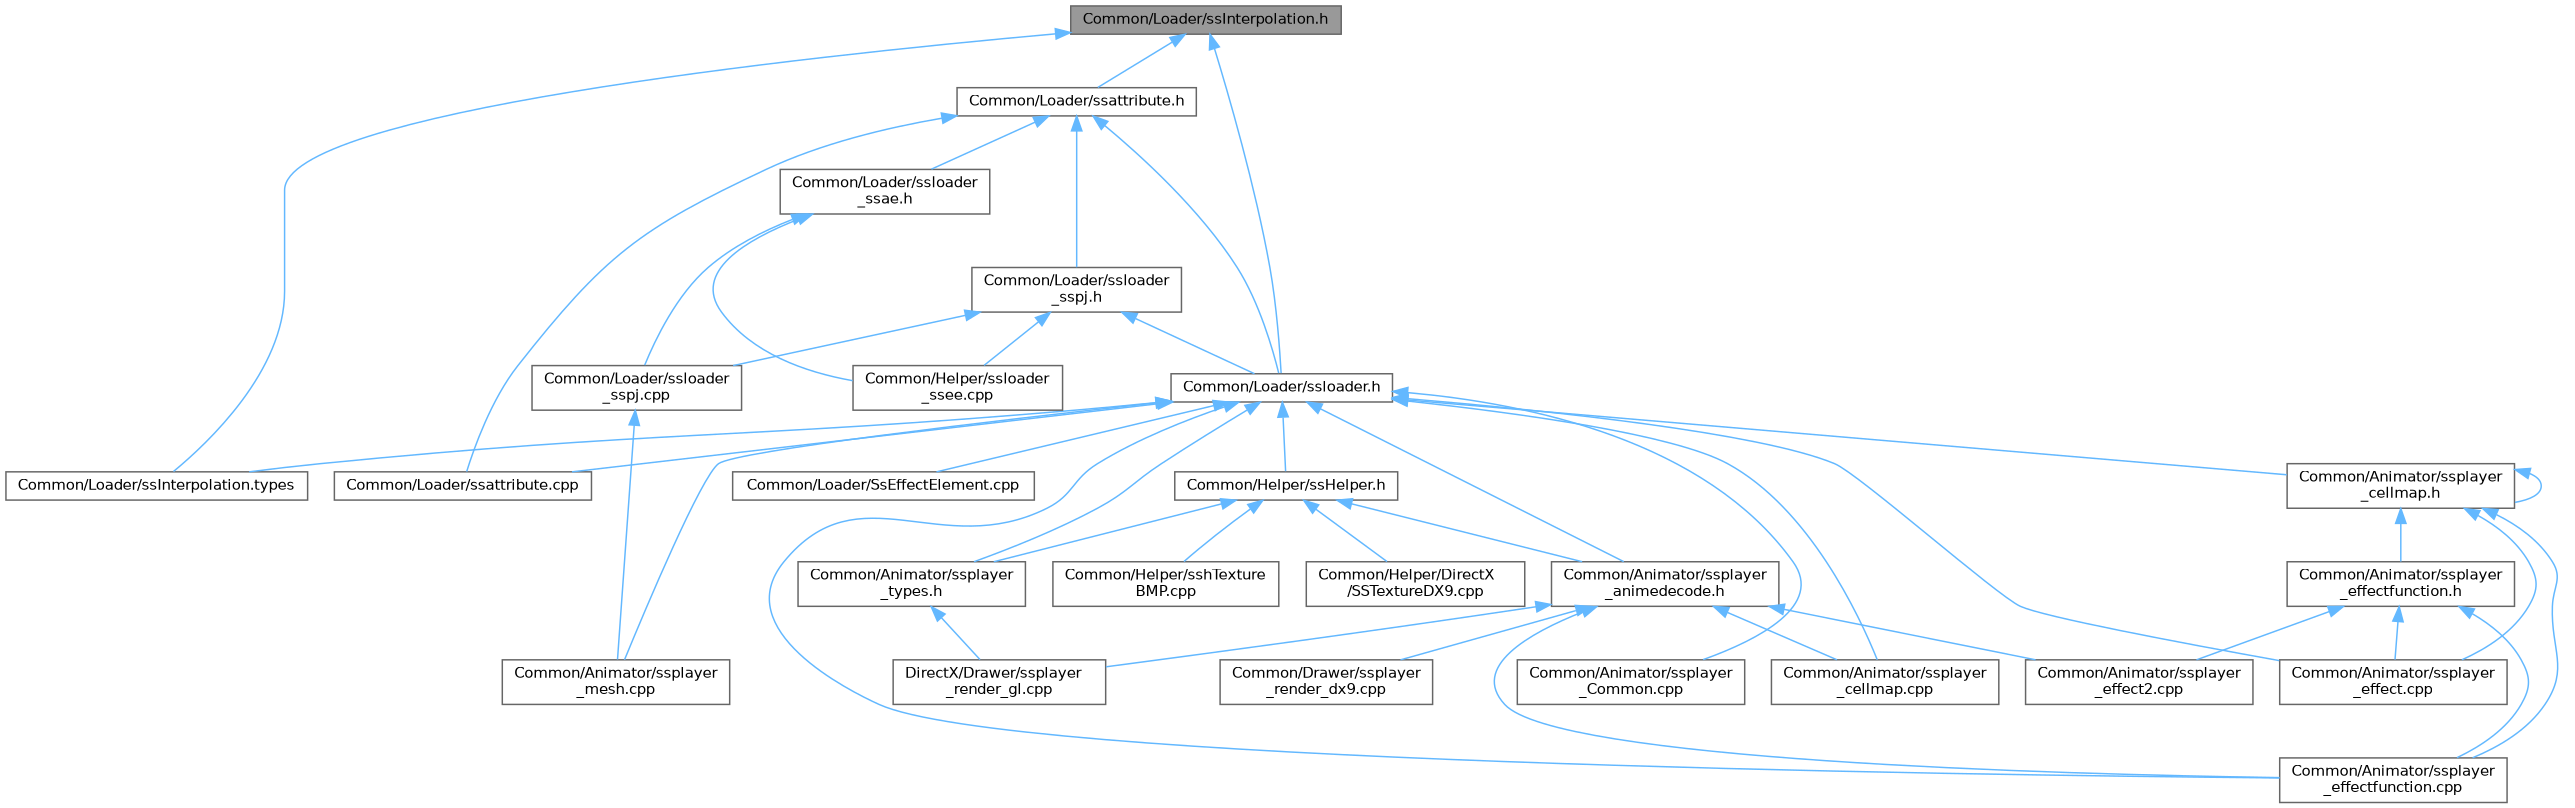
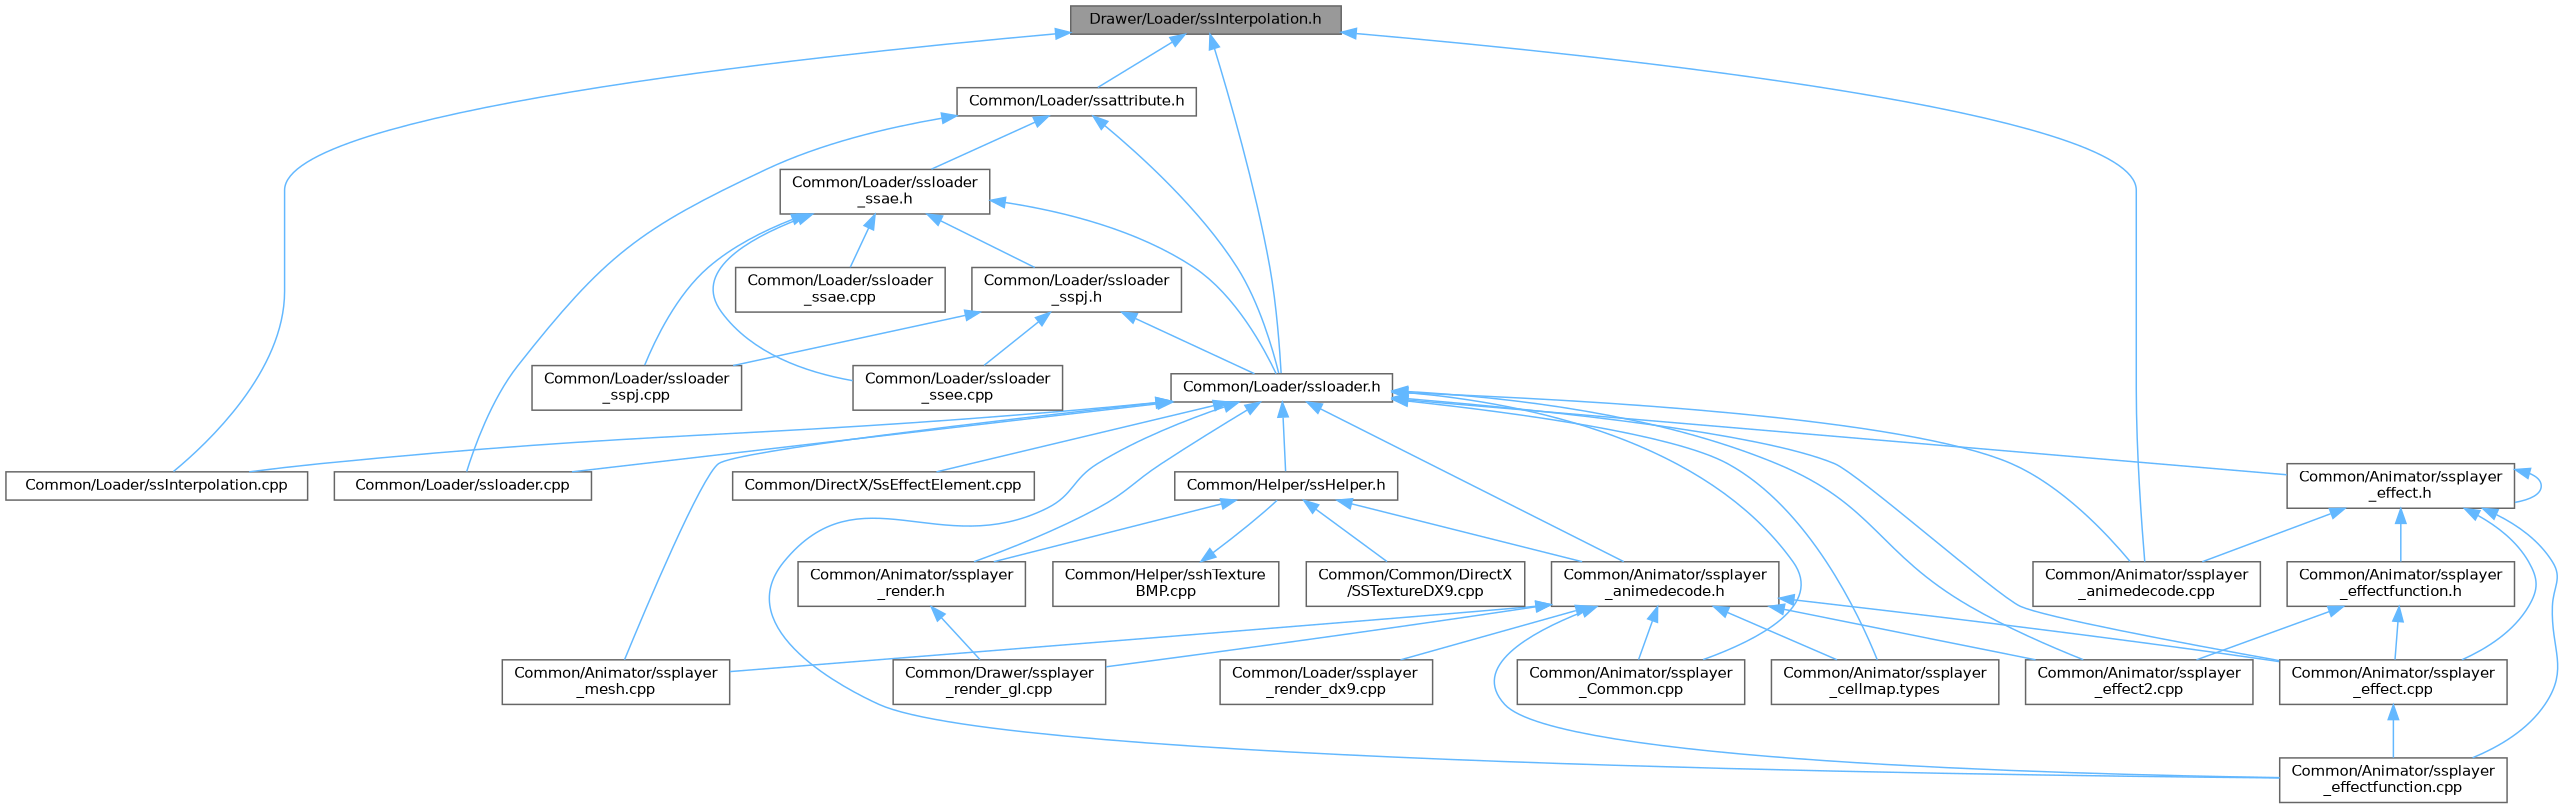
node "Common/Loader/ssInterpolation.h": label "Common/Loader/ssInterpolation.h" -> "Drawer/Loader/ssInterpolation.h"
edge "Common/Loader/ssloader _sspj.h" -> "Common/Loader/ssattribute.h": now "Common/Loader/ssloader _sspj.h" -> "Common/Loader/ssloader _ssae.h"
edge "Common/Loader/ssloader.h" -> "Common/Loader/ssloader _ssae.h": added
node "Common/Loader/ssloader _ssae.cpp": added
node "Common/Helper/ssloader _ssee.cpp": label "Common/Helper/ssloader _ssee.cpp" -> "Common/Loader/ssloader _ssee.cpp"
edge "Common/Animator/ssplayer _effect2.cpp" -> "Common/Loader/ssloader.h": added
node "Common/Loader/ssInterpolation.types": label "Common/Loader/ssInterpolation.types" -> "Common/Loader/ssInterpolation.cpp"
node "Common/Loader/ssattribute.cpp": label "Common/Loader/ssattribute.cpp" -> "Common/Loader/ssloader.cpp"
node "Common/Loader/SsEffectElement.cpp": label "Common/Loader/SsEffectElement.cpp" -> "Common/DirectX/SsEffectElement.cpp"
node "Common/Animator/ssplayer _cellmap.h": label "Common/Animator/ssplayer _cellmap.h" -> "Common/Animator/ssplayer _effect.h"
edge "Common/Helper/sshTexture BMP.cpp" -> "Common/Helper/ssHelper.h": reversed
edge "Common/Animator/ssplayer _mesh.cpp" -> "Common/Loader/ssloader _sspj.cpp": now "Common/Animator/ssplayer _mesh.cpp" -> "Common/Animator/ssplayer _animedecode.h"
node "Common/Animator/ssplayer _types.h": label "Common/Animator/ssplayer _types.h" -> "Common/Animator/ssplayer _render.h"
node "Common/Helper/DirectX /SSTextureDX9.cpp": label "Common/Helper/DirectX /SSTextureDX9.cpp" -> "Common/Common/DirectX /SSTextureDX9.cpp"
node "Common/Animator/ssplayer _animedecode.cpp": added
edge "Common/Animator/ssplayer _effect.cpp" -> "Common/Animator/ssplayer _animedecode.h": added
edge "Common/Animator/ssplayer _Common.cpp" -> "Common/Animator/ssplayer _animedecode.h": added
node "DirectX/Drawer/ssplayer _render_gl.cpp": label "DirectX/Drawer/ssplayer _render_gl.cpp" -> "Common/Drawer/ssplayer _render_gl.cpp"
node "Common/Drawer/ssplayer _render_dx9.cpp": label "Common/Drawer/ssplayer _render_dx9.cpp" -> "Common/Loader/ssplayer _render_dx9.cpp"
node "Common/Animator/ssplayer _cellmap.cpp": label "Common/Animator/ssplayer _cellmap.cpp" -> "Common/Animator/ssplayer _cellmap.types"
edge "Common/Animator/ssplayer _effectfunction.cpp" -> "Common/Animator/ssplayer _effectfunction.h": now "Common/Animator/ssplayer _effectfunction.cpp" -> "Common/Animator/ssplayer _effect.cpp"
